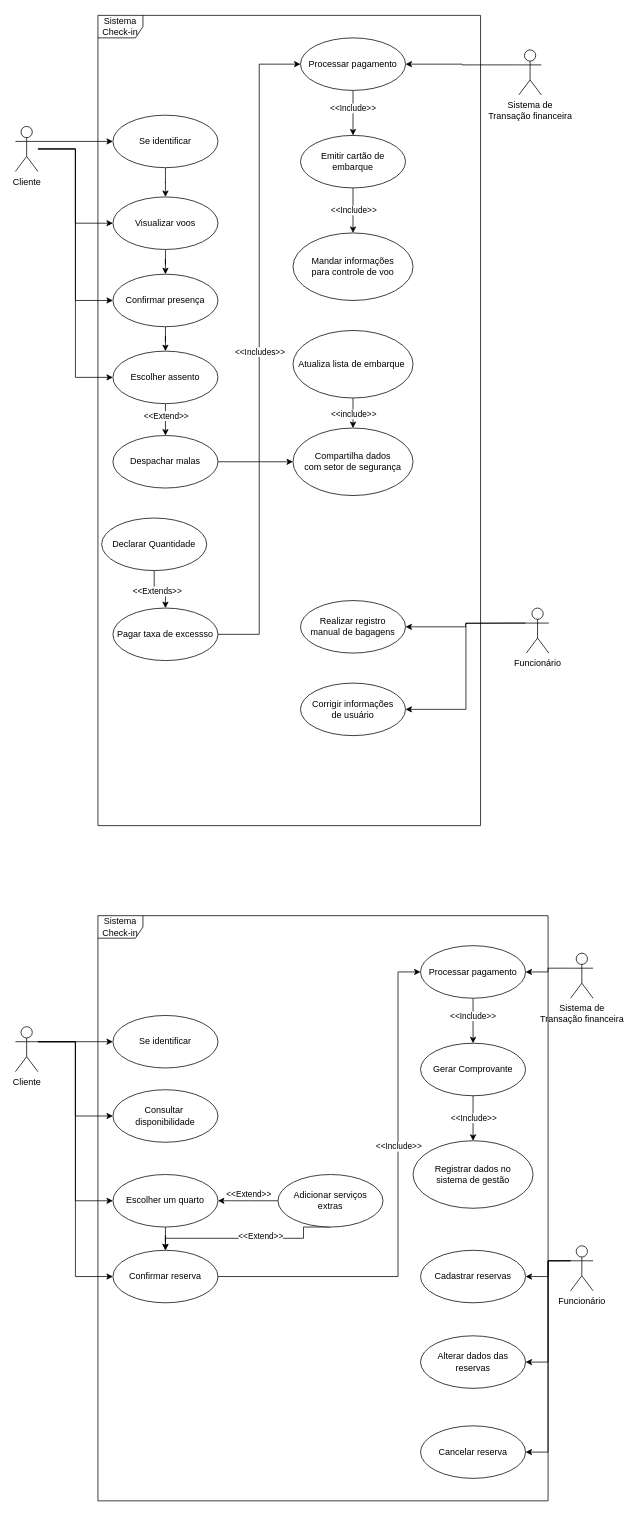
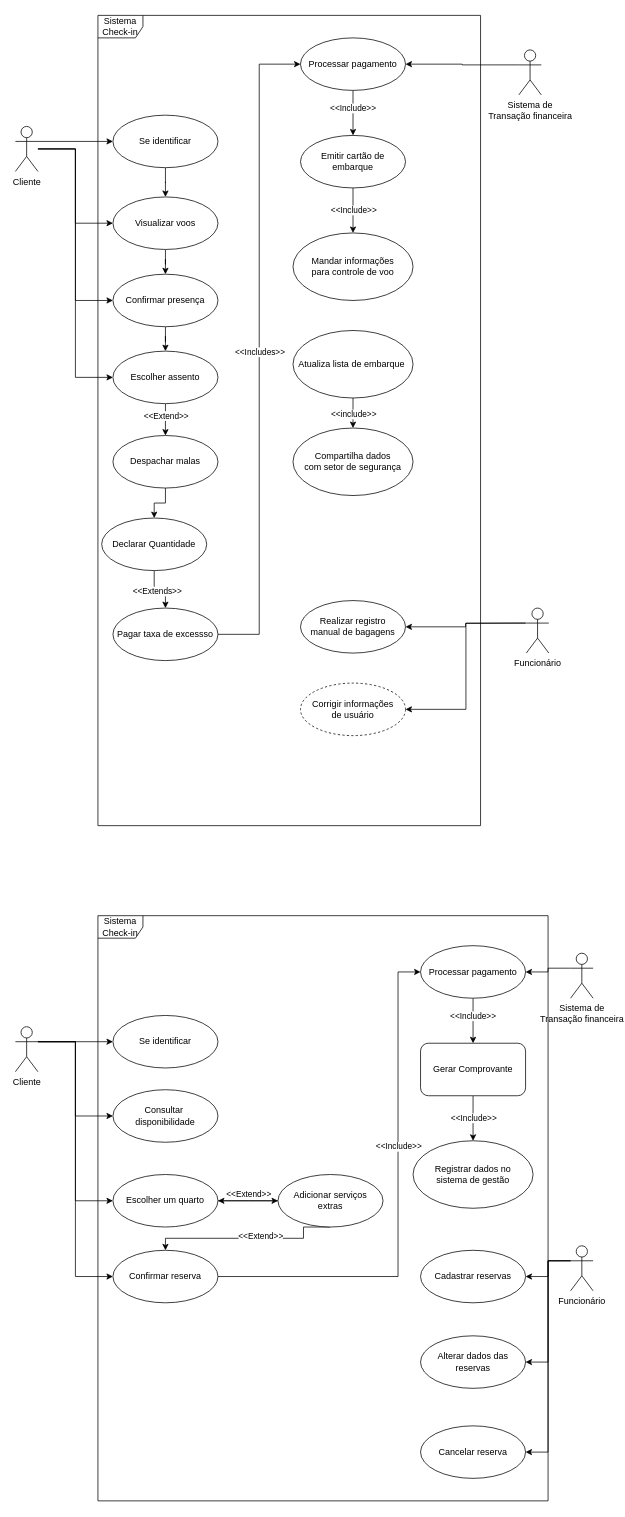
edge "Despachar malas" -> "Compartilha dados com setor de segurança": now "Despachar malas" -> "Declarar Quantidade"
node "Corrigir informações de usuário": style solid -> dashed
node "Gerar Comprovante": shape ellipse -> rounded rectangle
edge "Escolher um quarto" -> "Confirmar reserva": now "Escolher um quarto" -> "Adicionar serviços extras"
